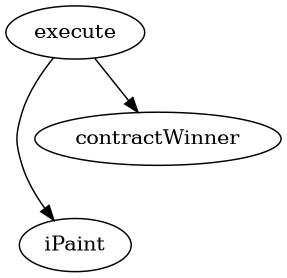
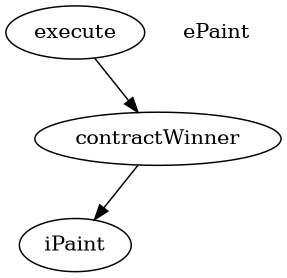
node "ePaint": added
edge "execute" -> "iPaint": now "contractWinner" -> "iPaint"
